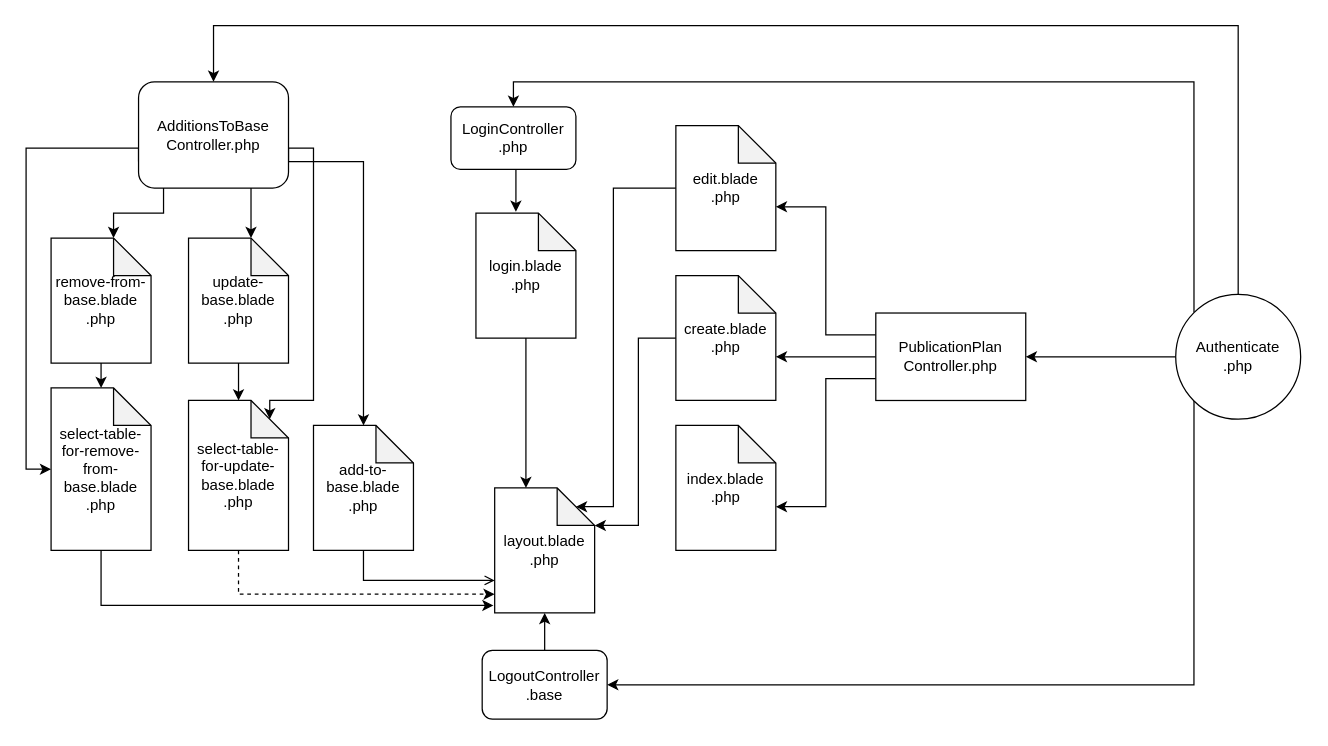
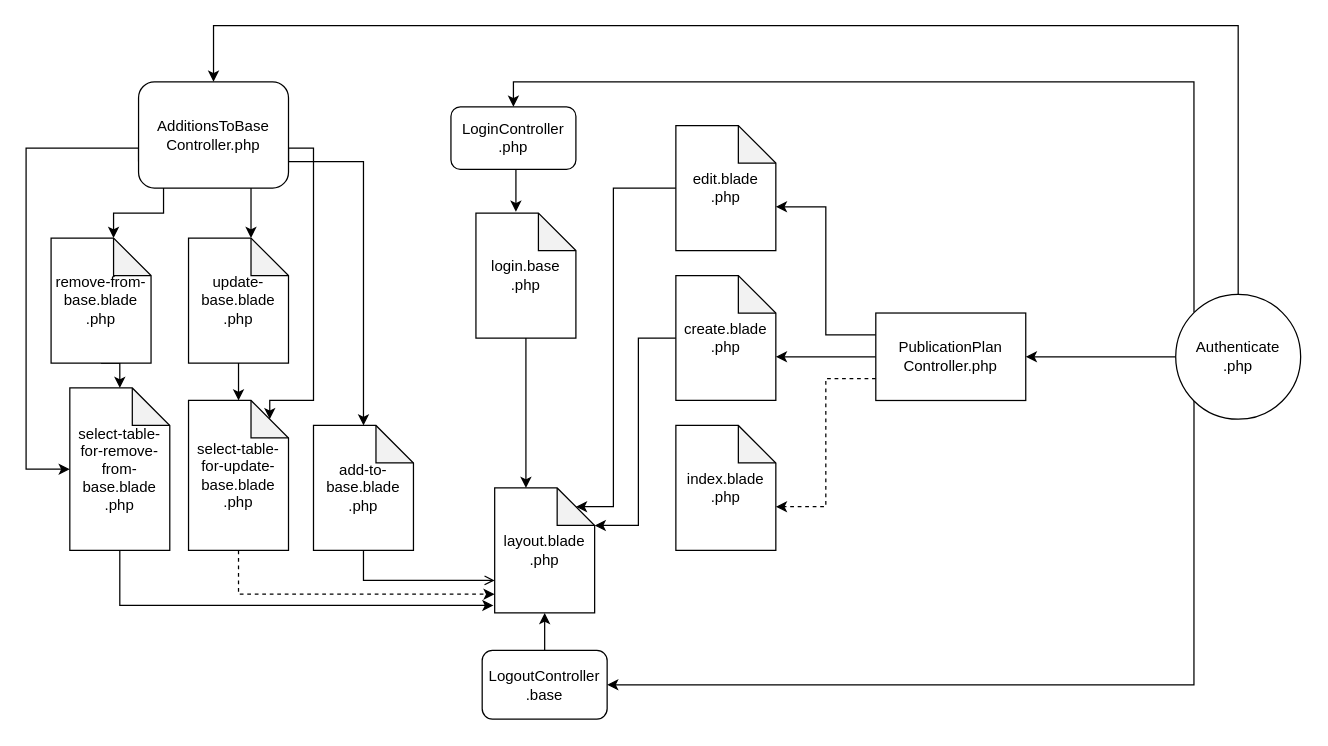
node "login.blade .php": label "login.blade .php" -> "login.base .php"
edge "PublicationPlan Controller.php" -> "index.blade .php": style solid -> dashed
node "select-table-for-remove-from-base.blade .php": moved (101, 469) -> (119, 469)
